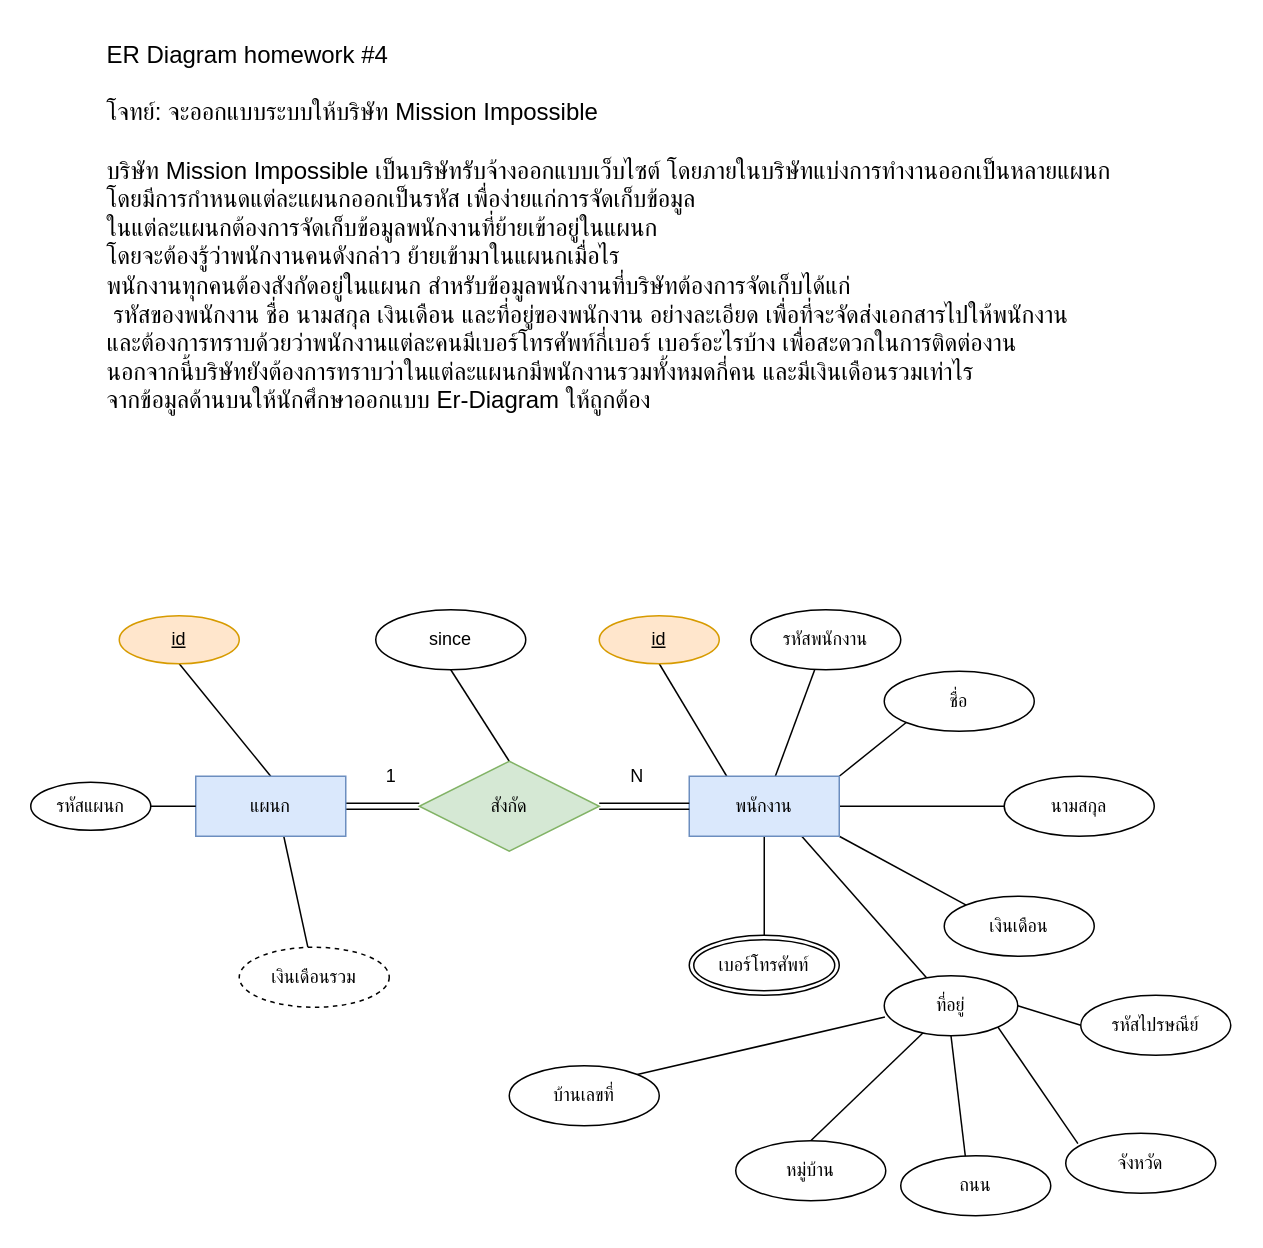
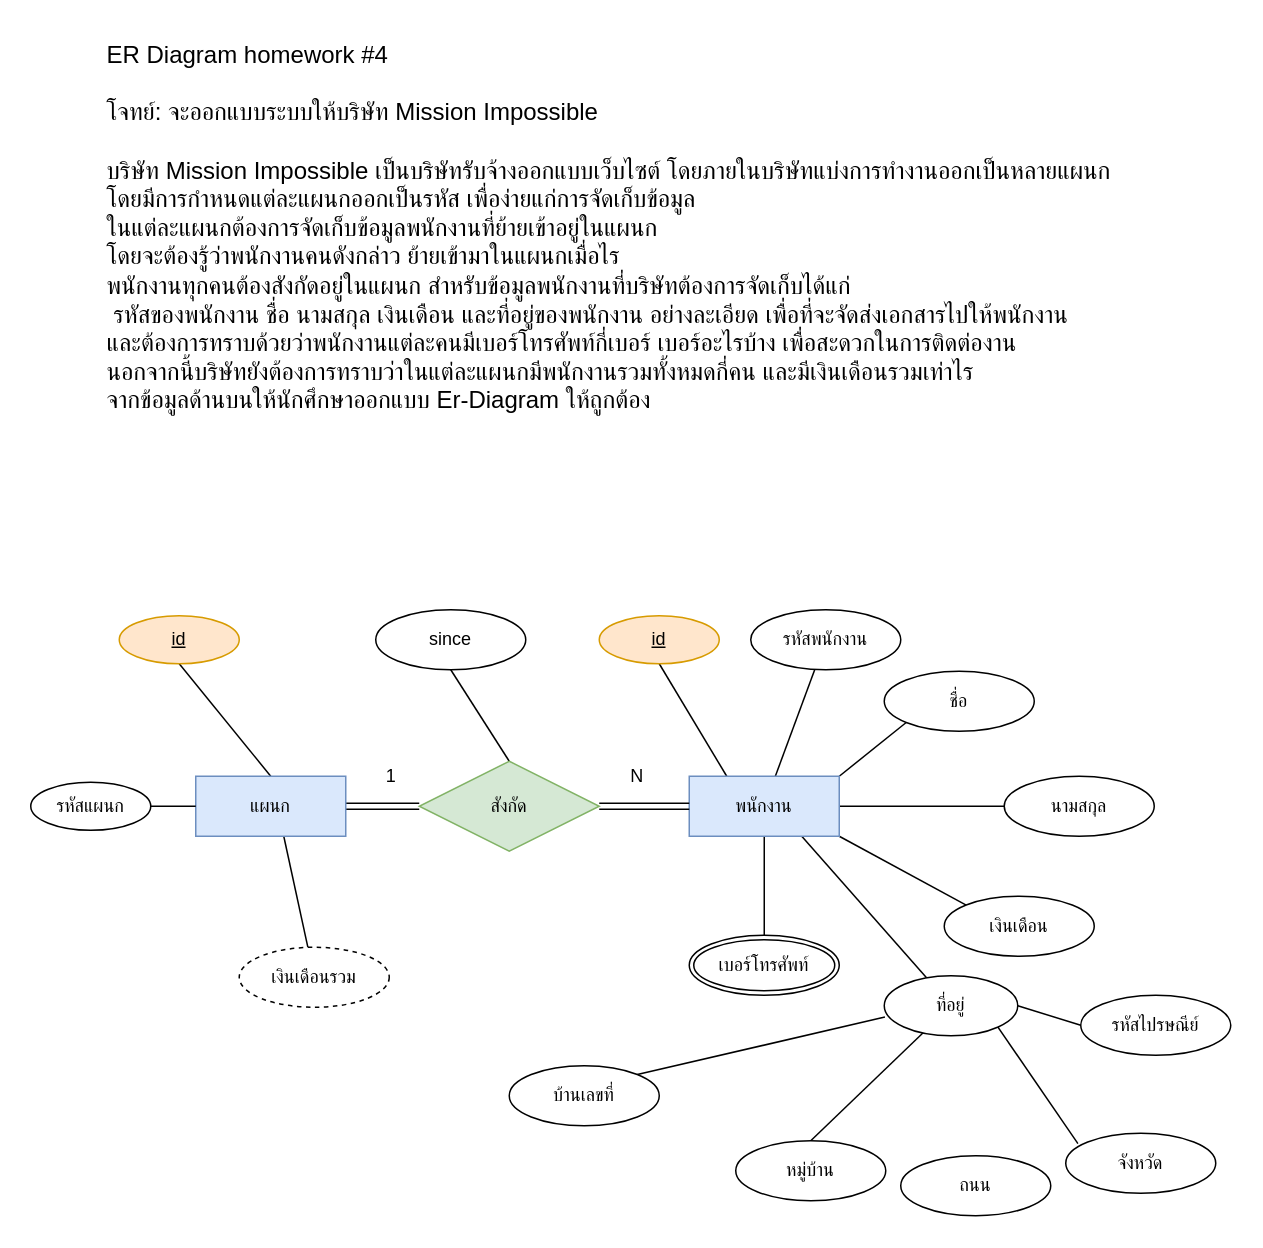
edge "ที่อยู่" -- "ถนน": removed
